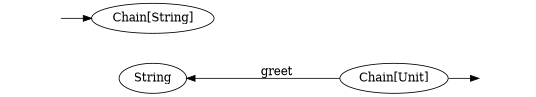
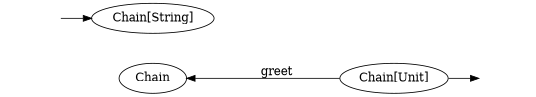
node "String": label "String" -> "Chain"
